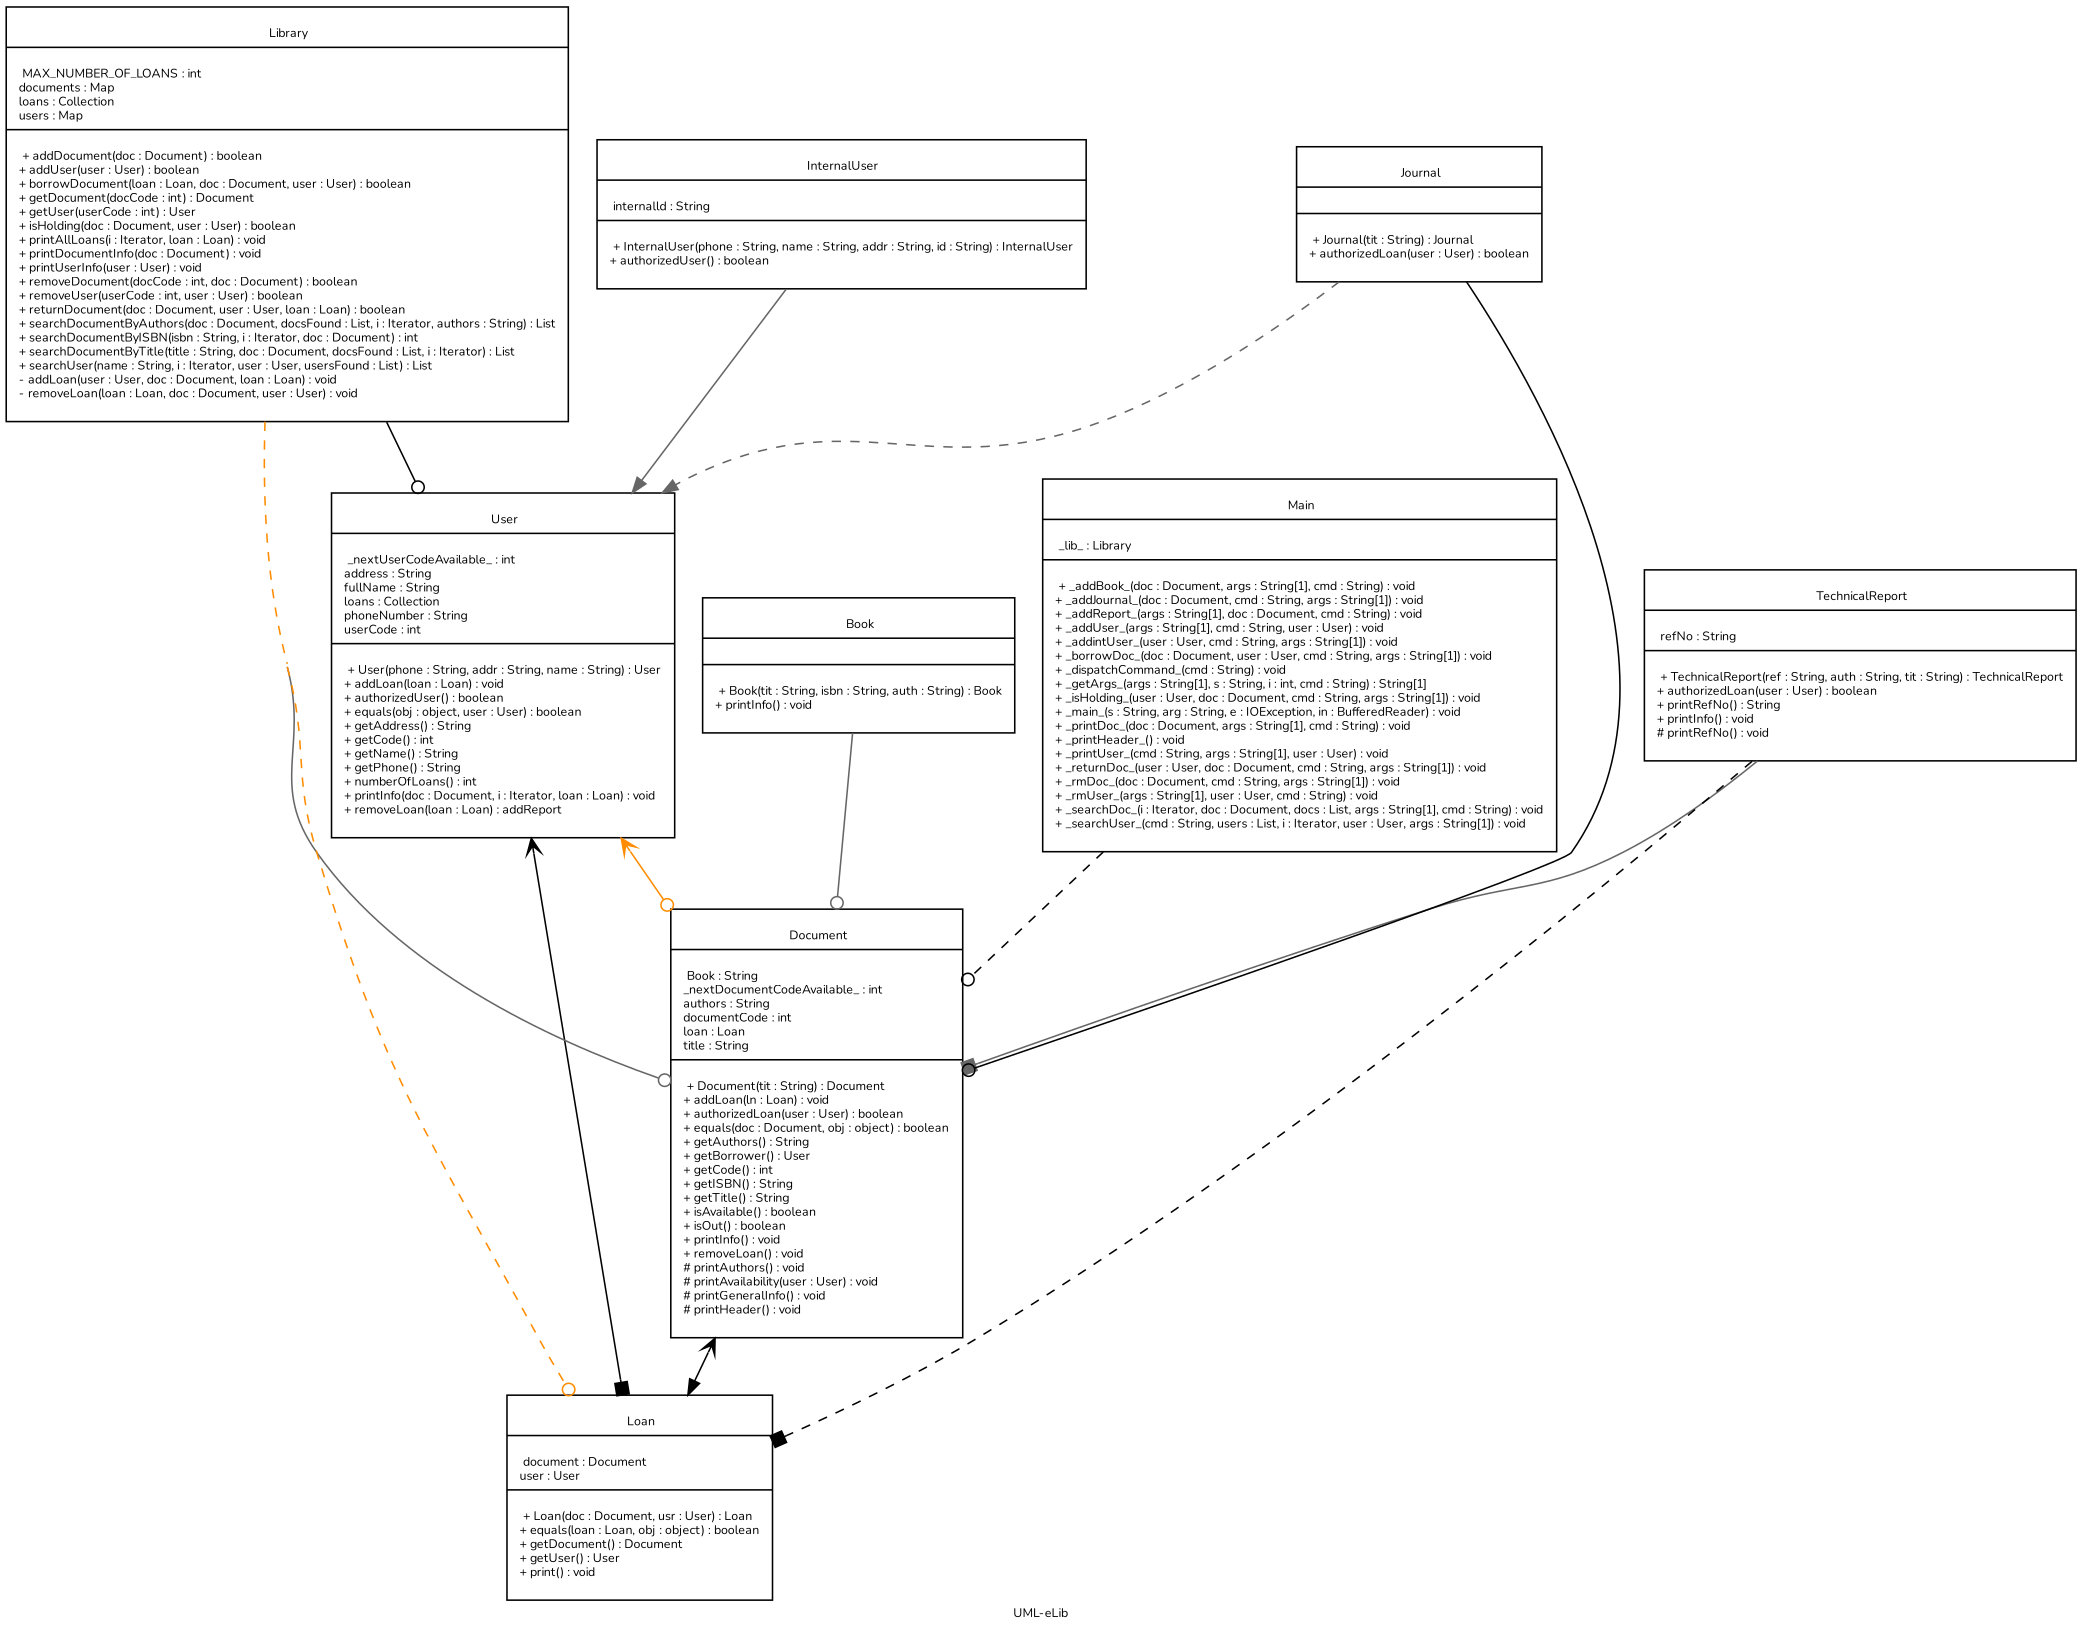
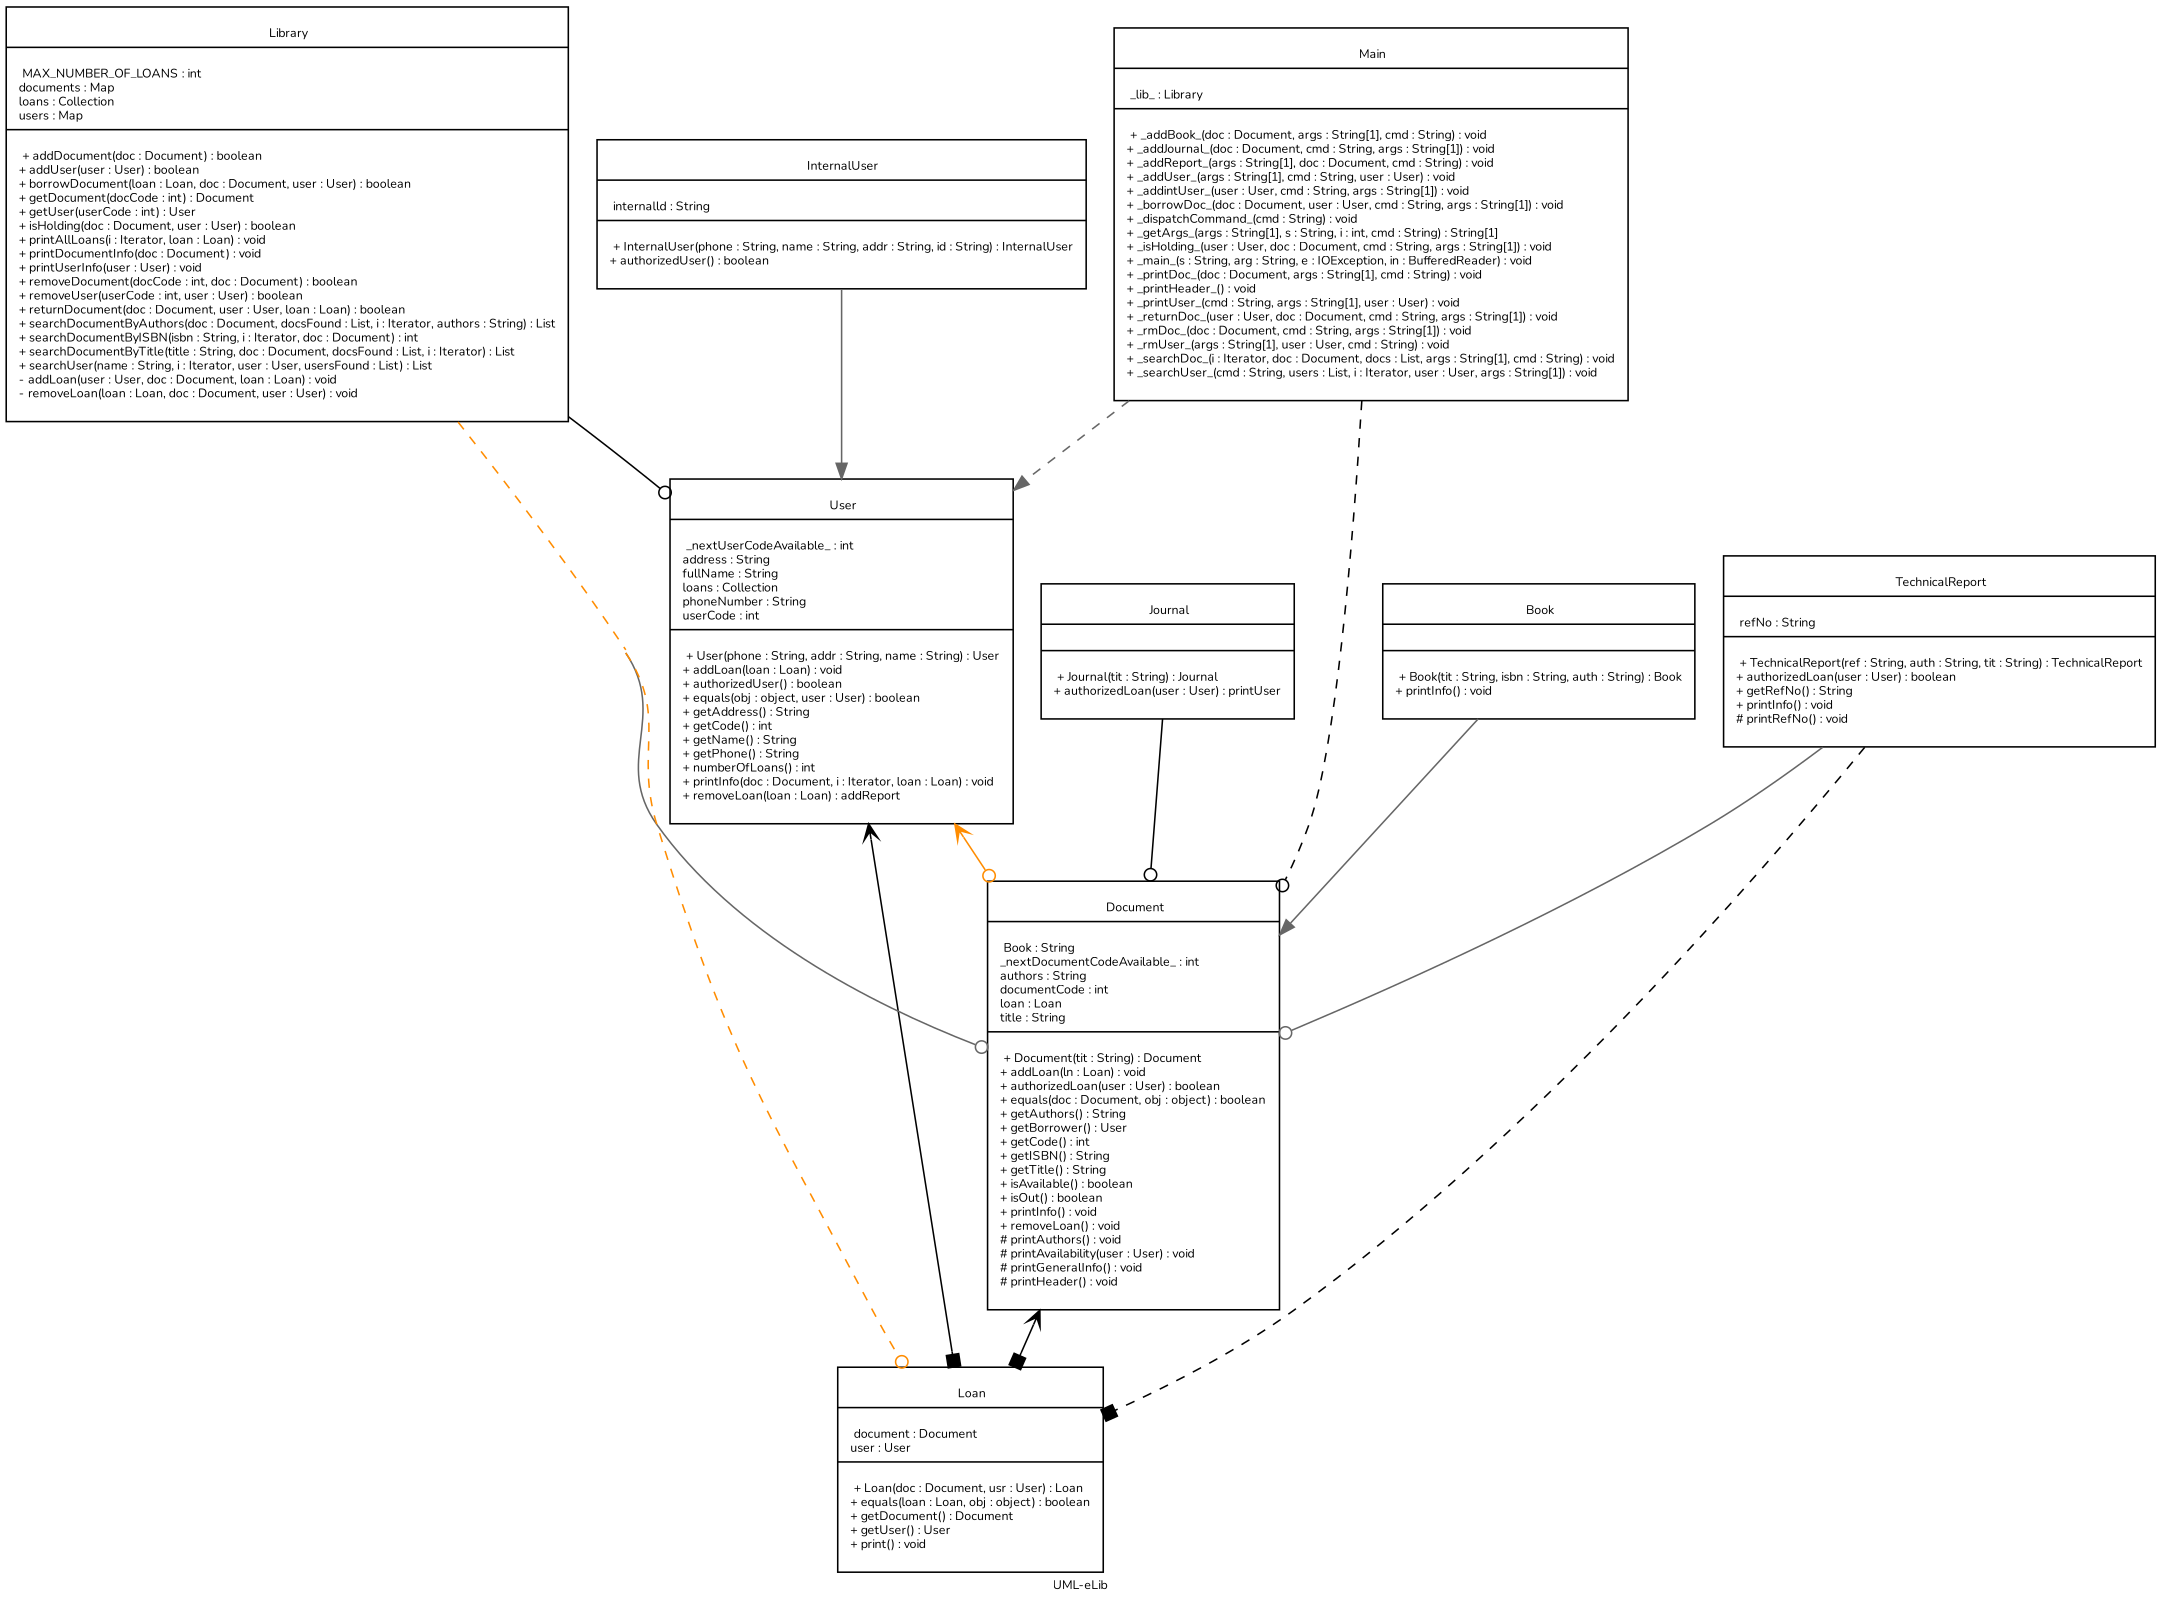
node "Journal": text "+ authorizedLoan(user : User) : boolean" -> "+ authorizedLoan(user : User) : printUser"
edge "Journal" -> "User": now "Main" -> "User"
node "TechnicalReport": text "+ printRefNo() : String" -> "+ getRefNo() : String"
edge "Book" -> "Document": arrowhead odot -> normal
edge "TechnicalReport" -> "Document": arrowhead box -> odot
edge "Document" -> "Loan": arrowhead normal -> box
